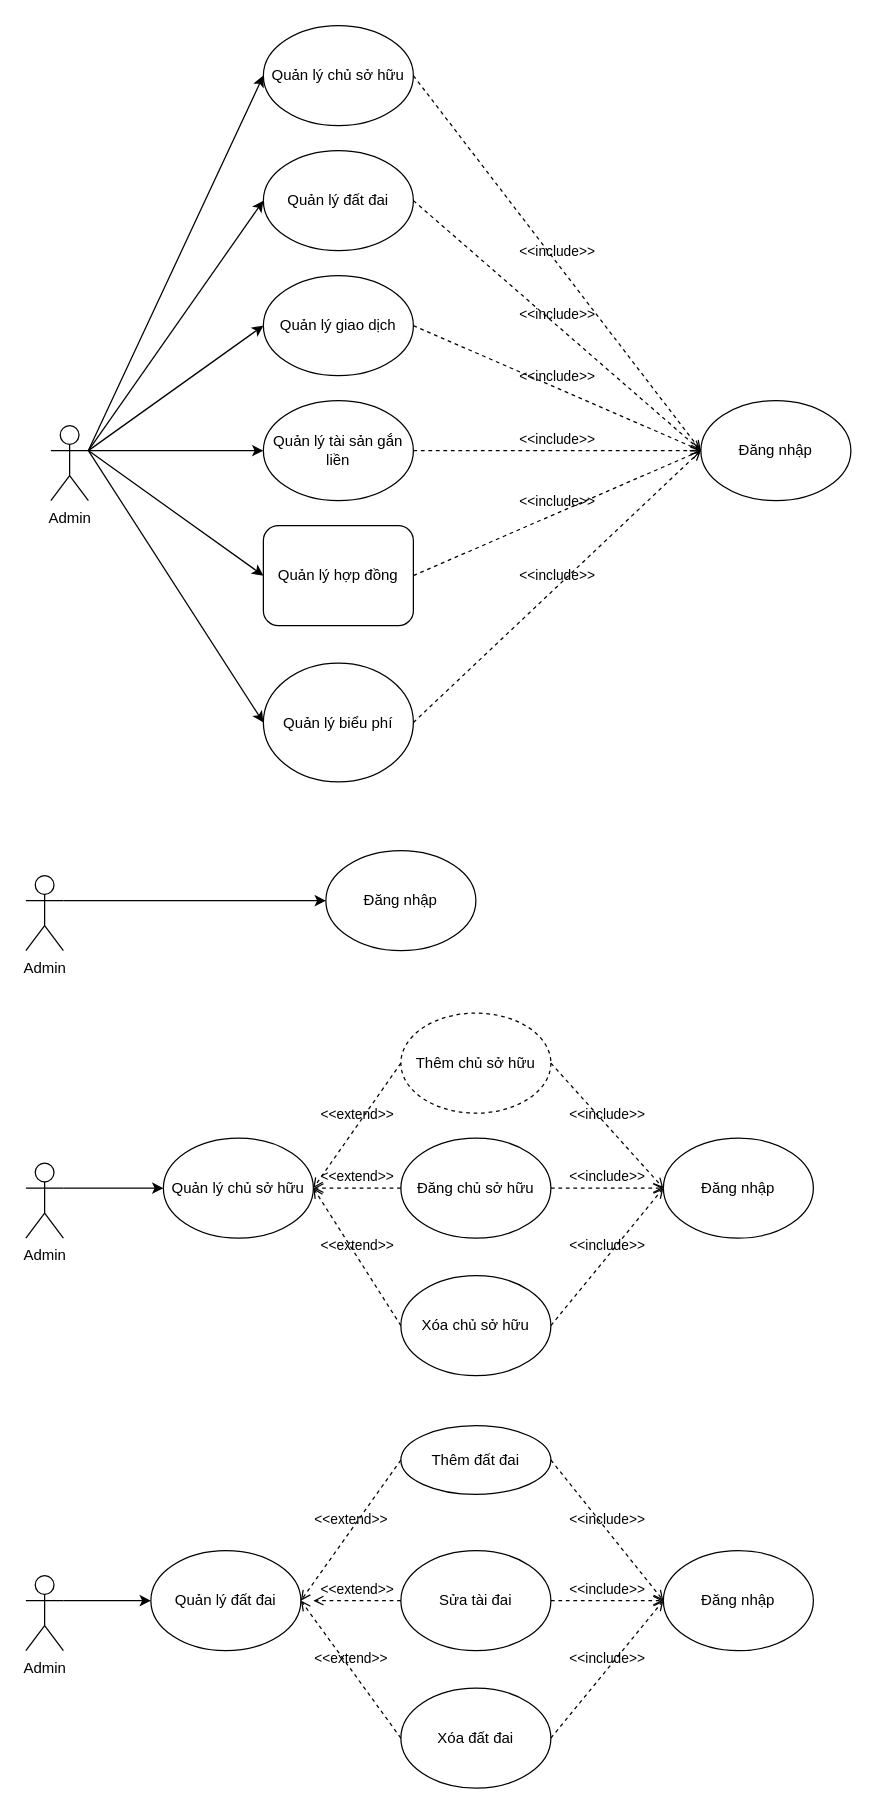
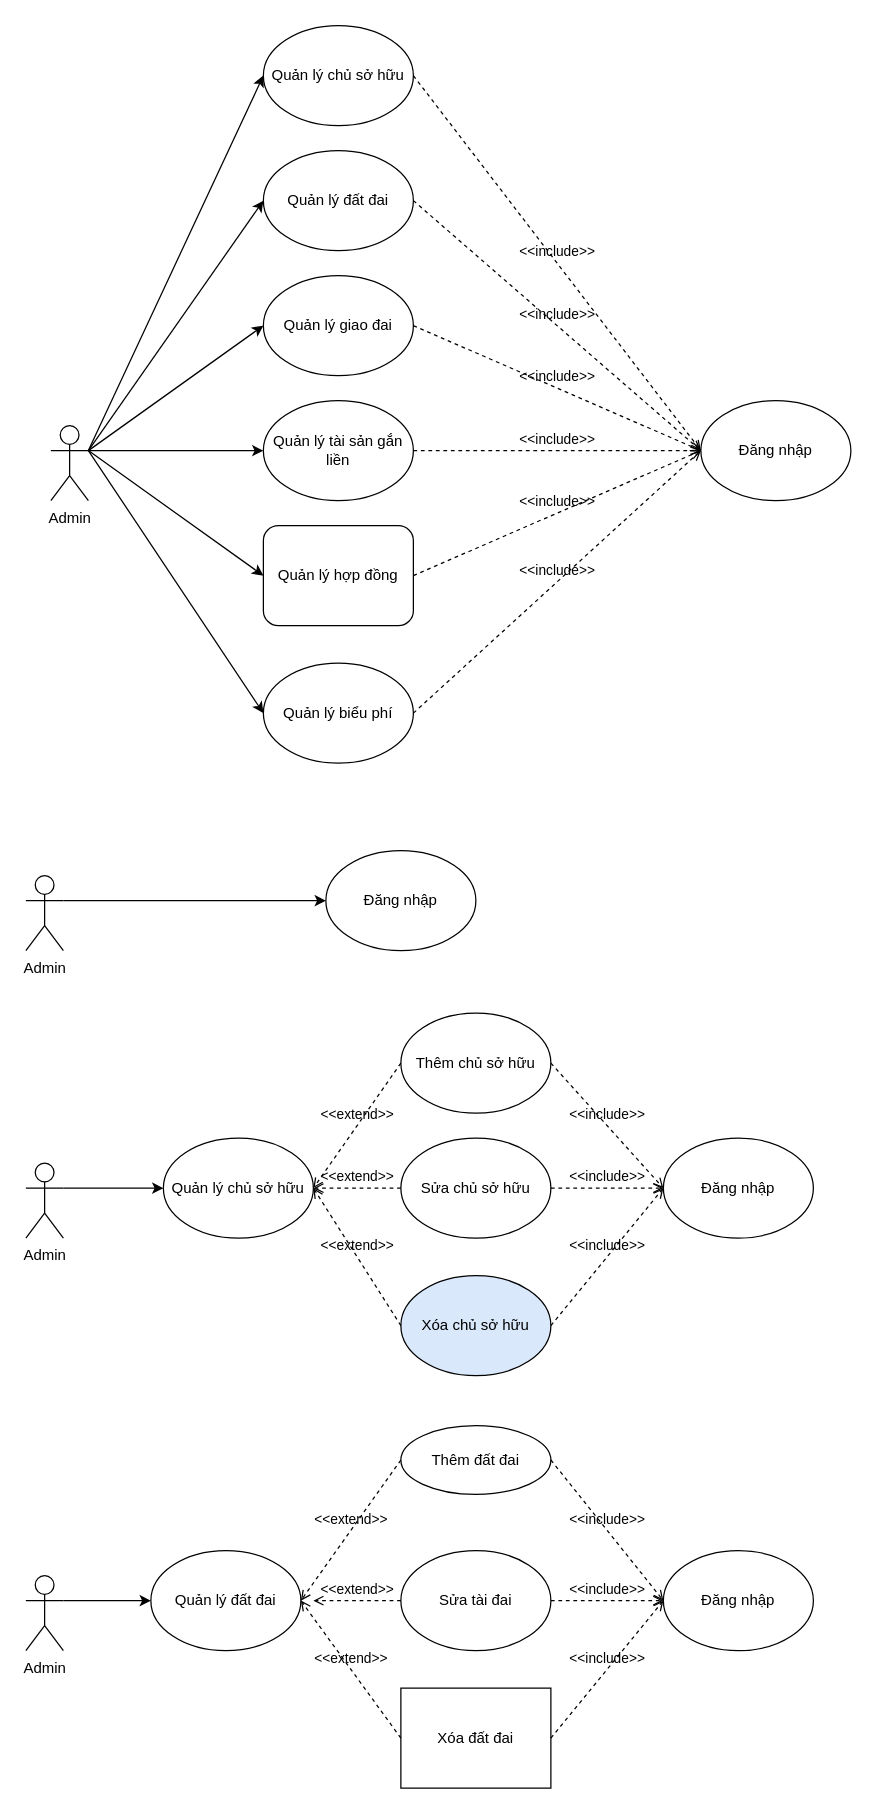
node "Quản lý giao dịch": label "Quản lý giao dịch" -> "Quản lý giao đai"
node "Quản lý biểu phí": size 150x119 -> 150x100
node "Thêm chủ sở hữu": style dashed -> solid
node "Đăng chủ sở hữu": label "Đăng chủ sở hữu" -> "Sửa chủ sở hữu"
node "Xóa chủ sở hữu": fillcolor #ffffff -> #dae8fc
node "Xóa đất đai": shape ellipse -> rectangle
